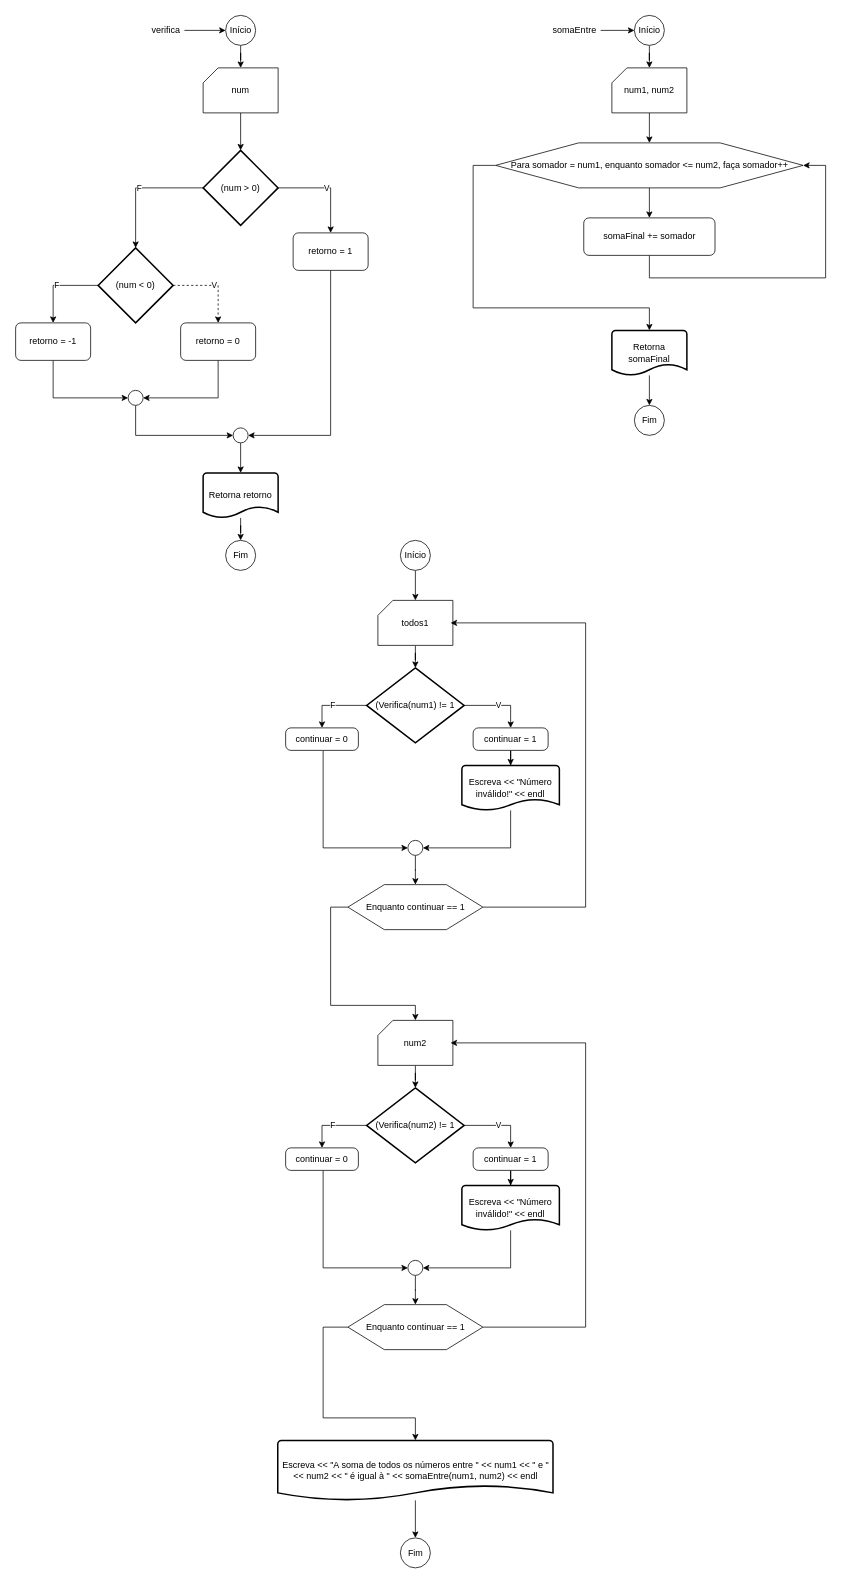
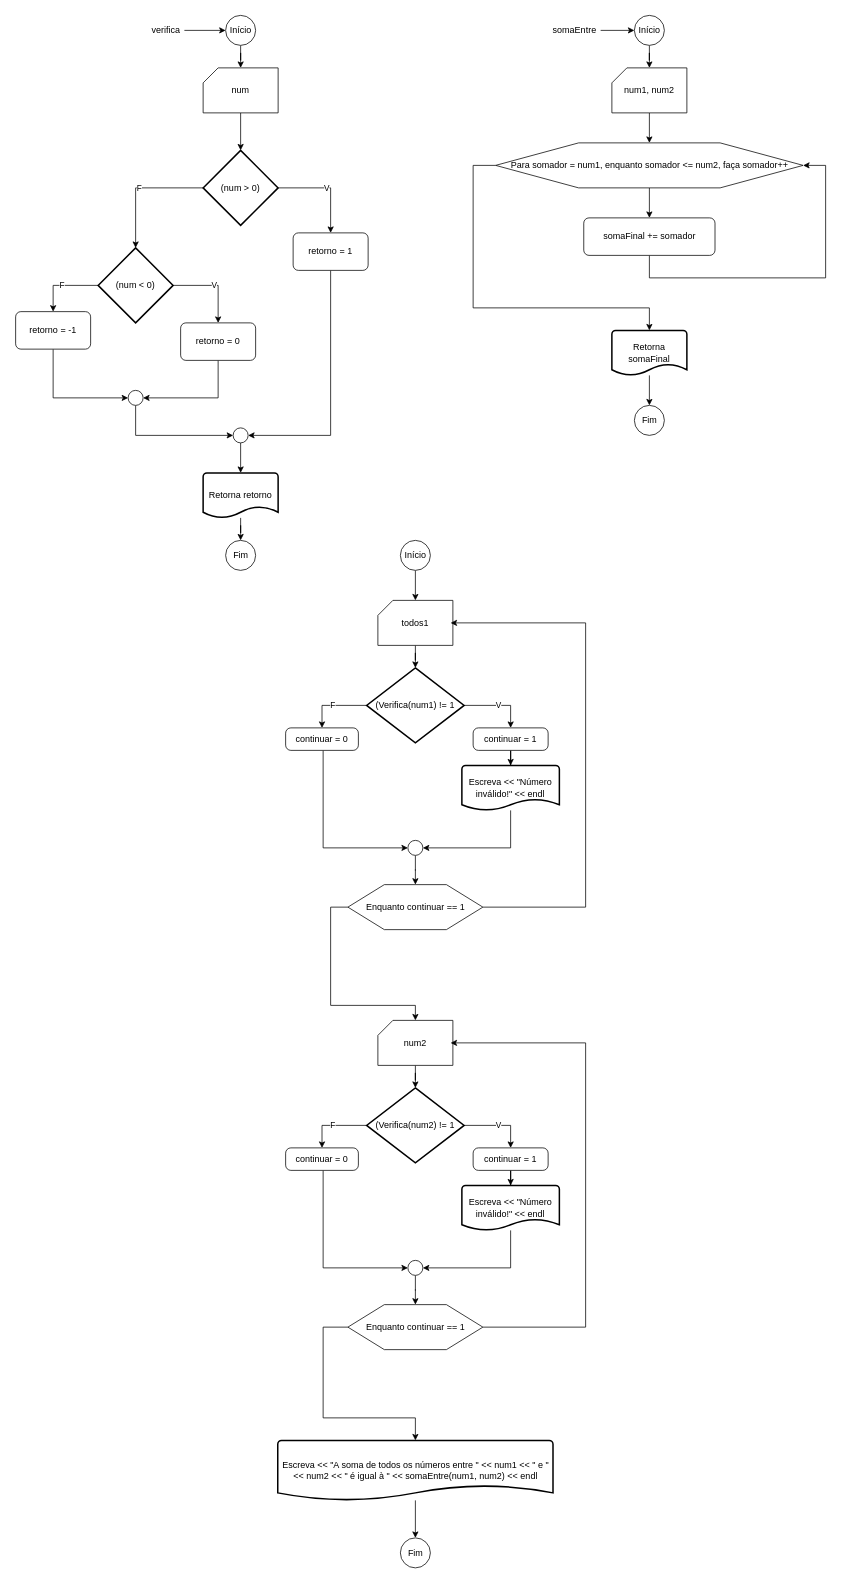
edge "(num < 0)" -> "retorno = 0": style dashed -> solid
node "retorno = -1": moved (53, 342) -> (53, 330)
